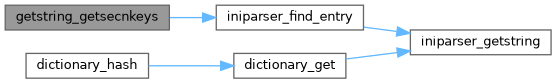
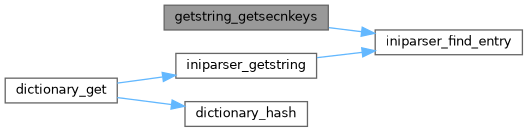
edge "iniparser_find_entry" -> "iniparser_getstring": reversed
edge "dictionary_hash" -> "dictionary_get": reversed
